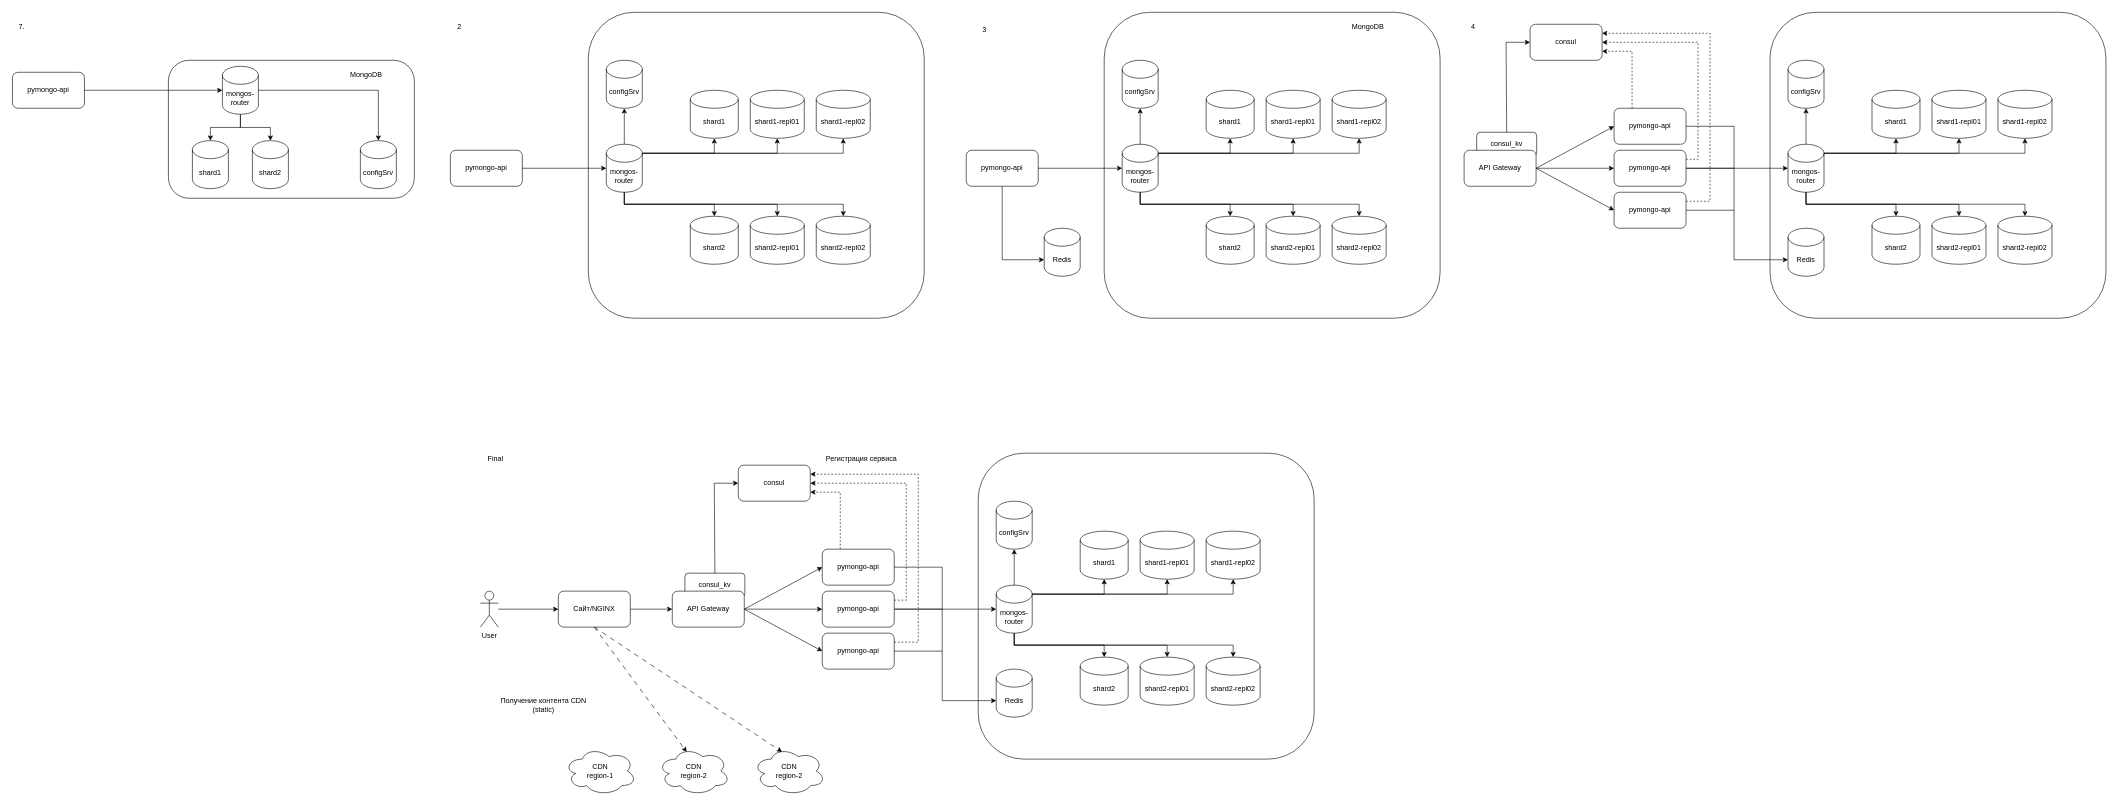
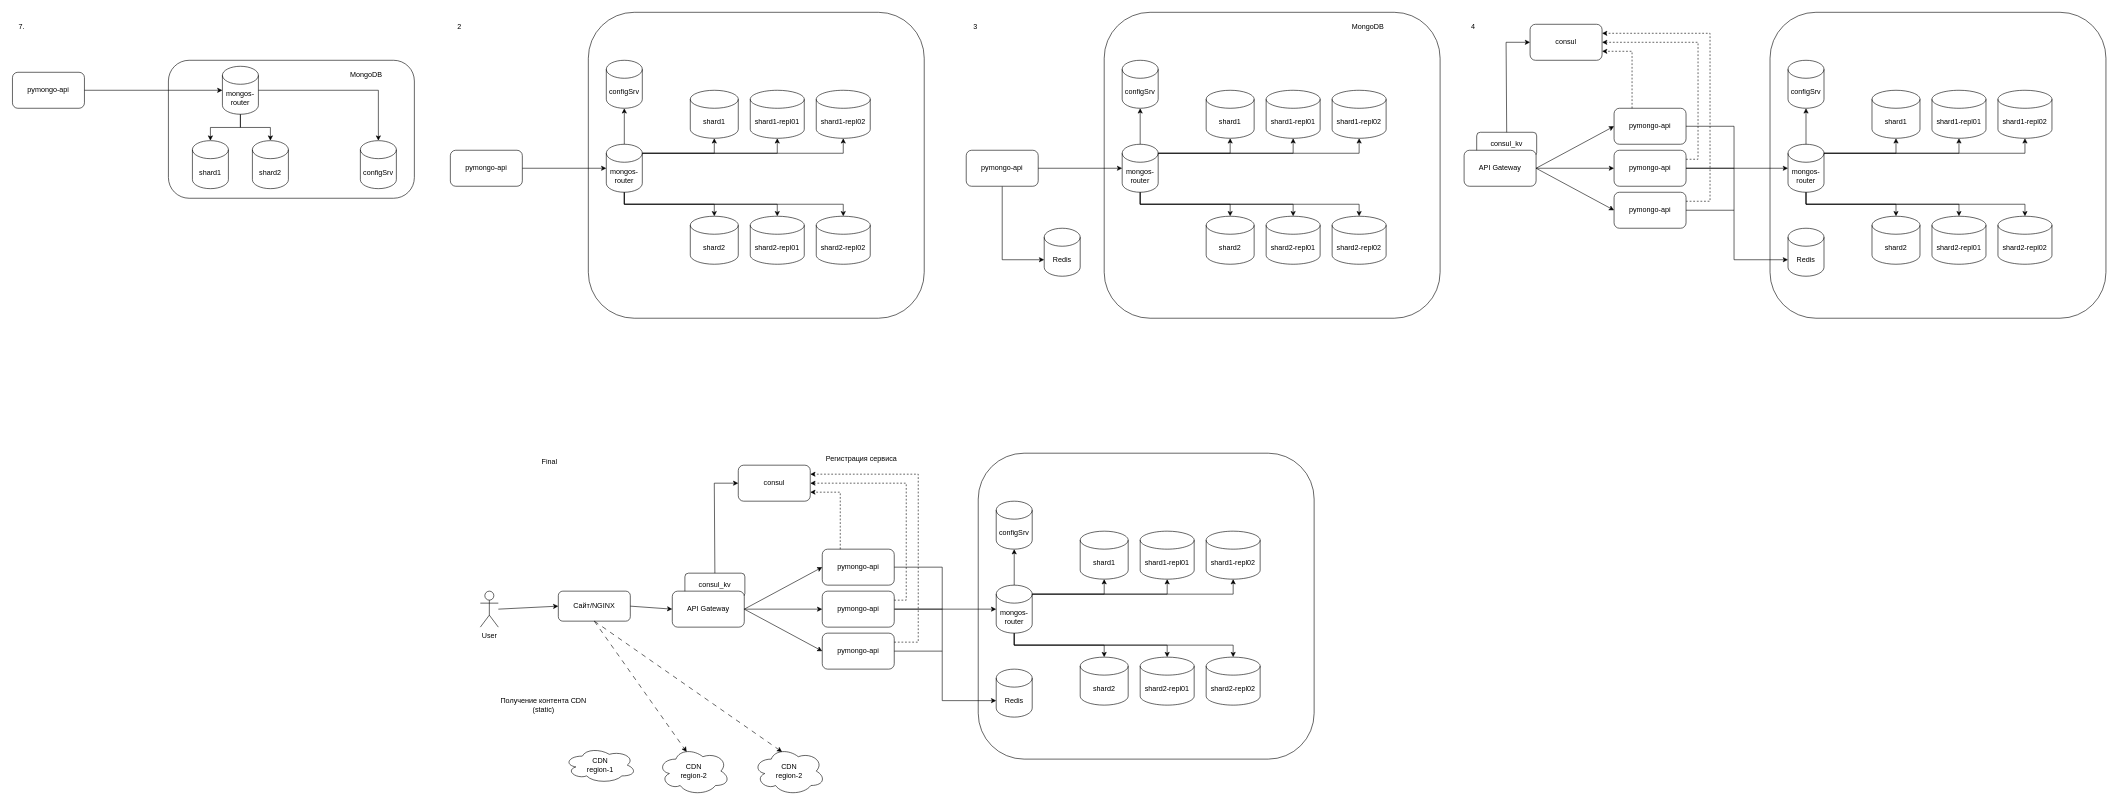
node "3": moved (984, 30) -> (975, 27)
node "Final": moved (495, 459) -> (549, 462)
node "Сайт/NGINX": size 72x36 -> 72x30
node "CDN region-1": size 72x48 -> 72x36
